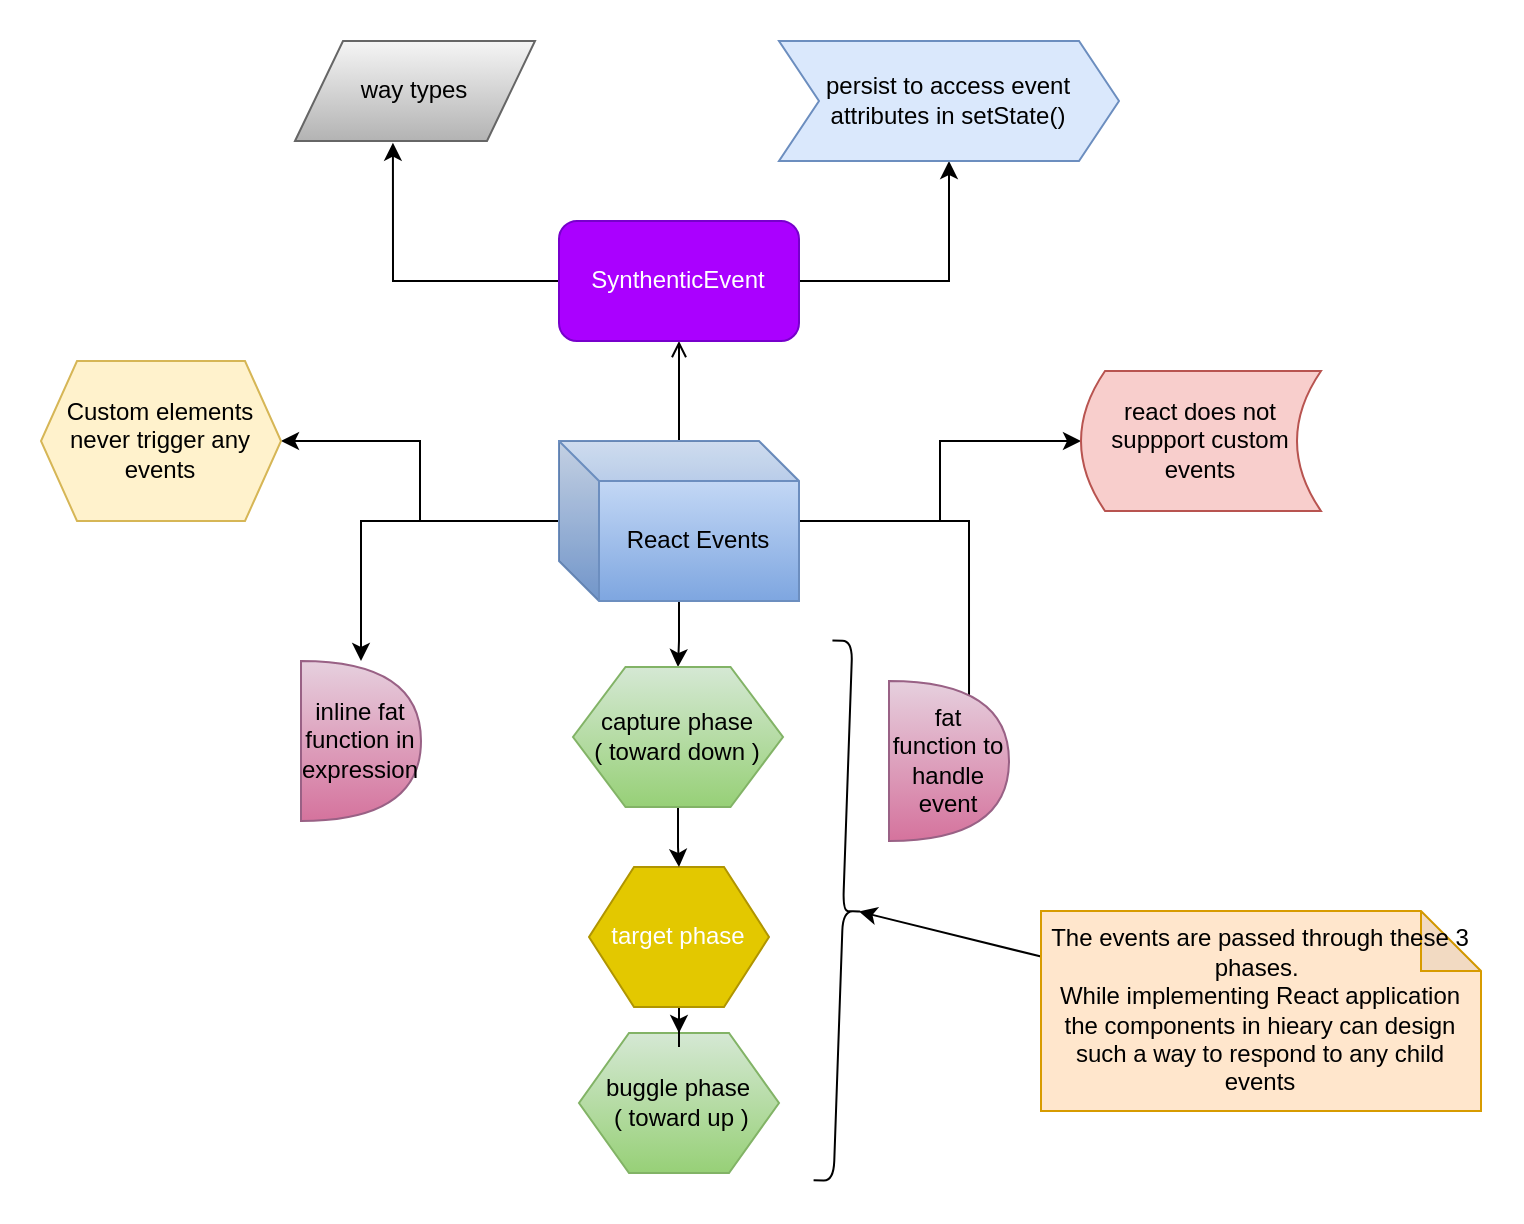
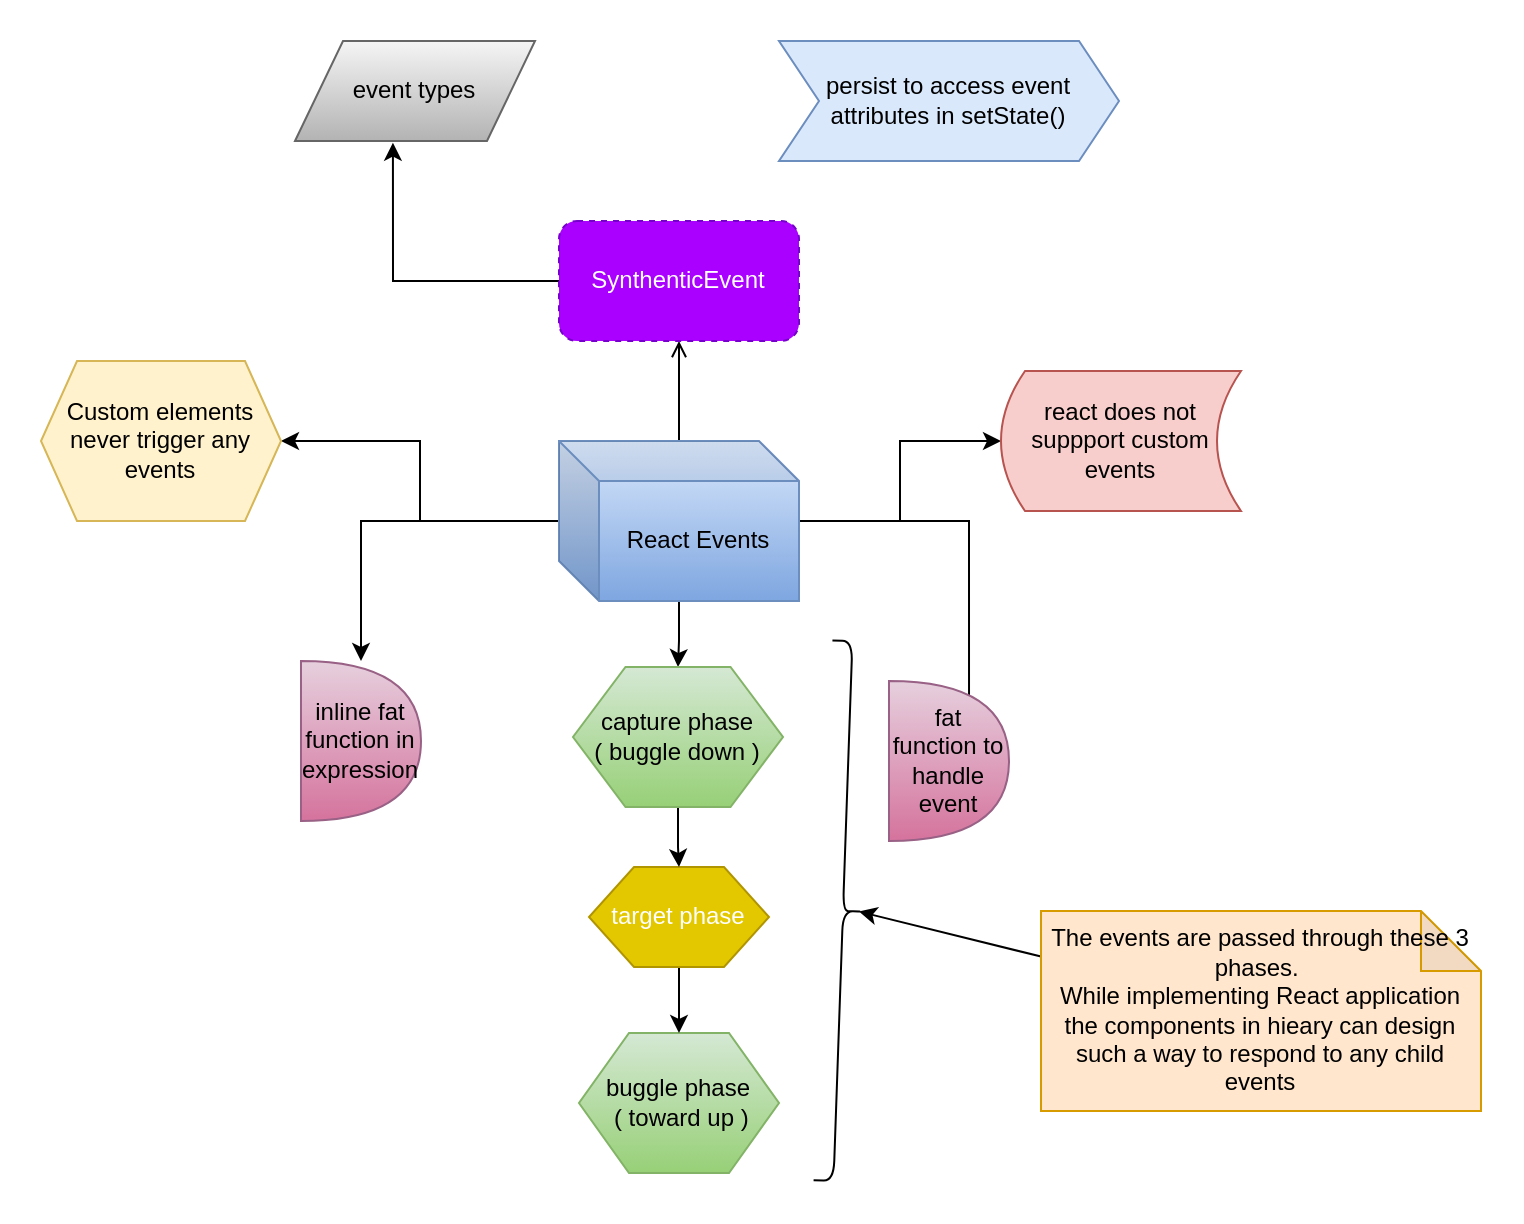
node "way types": label "way types" -> "event types"
node "SynthenticEvent": style solid -> dashed
edge "SynthenticEvent" -> "persist to access event attributes in setState()": removed
node "react does not suppport custom events": moved (1201, 441) -> (1121, 441)
node "capture phase ( toward down )": label "capture phase ( toward down )" -> "capture phase ( buggle down )"
node "target phase": size 180x140 -> 180x100
